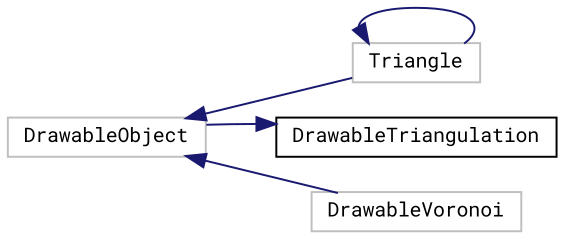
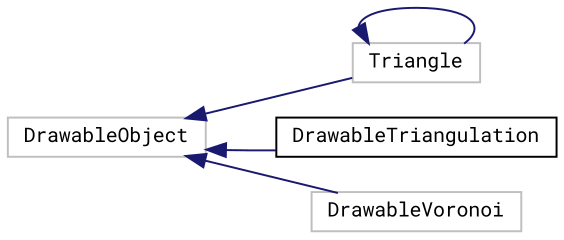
edge "DrawableObject" -> "DrawableTriangulation": reversed
